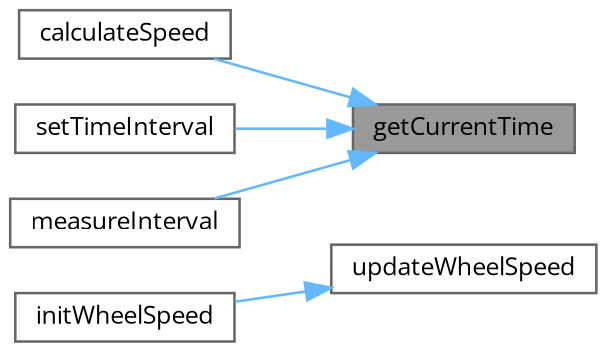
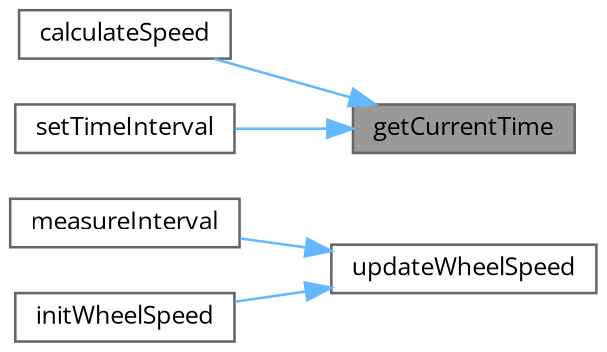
edge "measureInterval" -> "getCurrentTime": now "measureInterval" -> "updateWheelSpeed"
